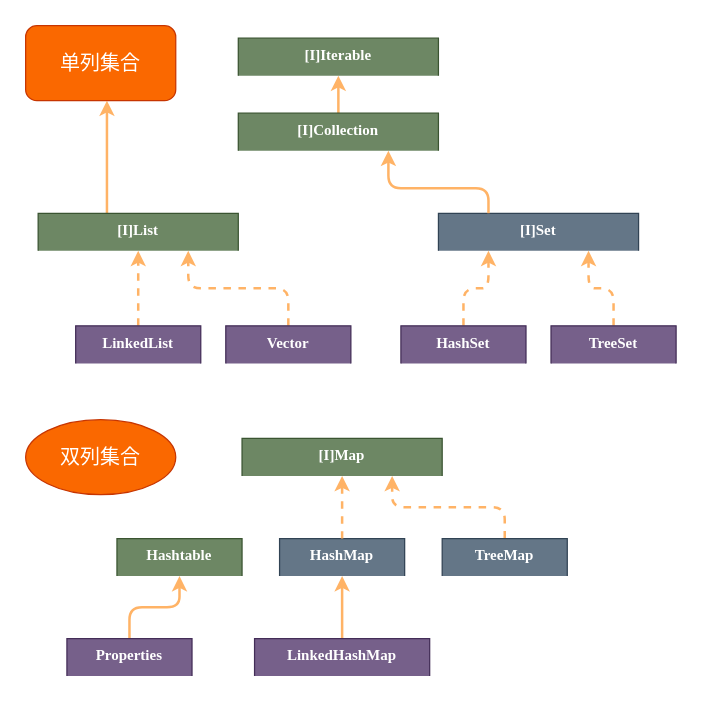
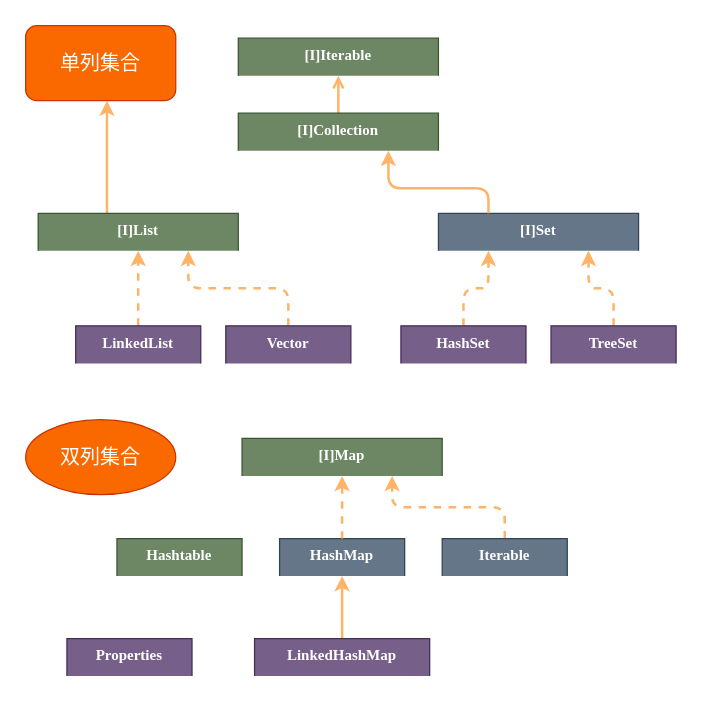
edge "[I]Collection" -> "[I]Iterable": arrowhead classic -> open
node "TreeMap": label "TreeMap" -> "Iterable"
edge "Properties" -> "Hashtable": removed
